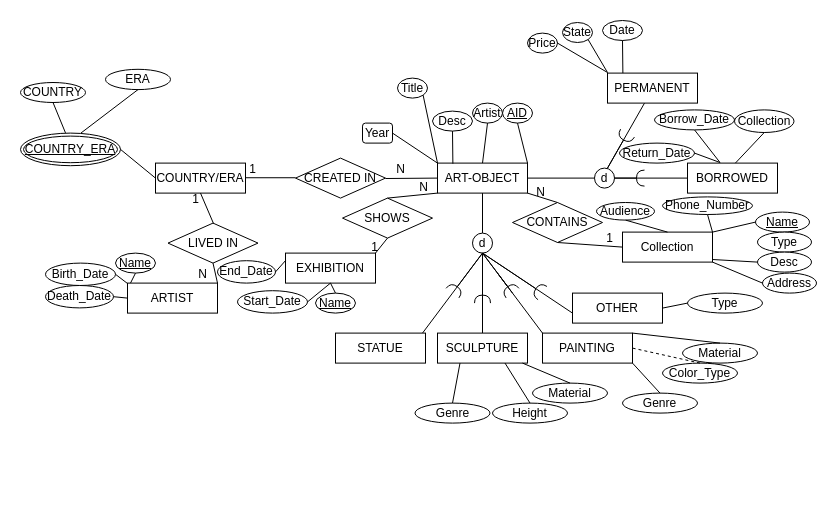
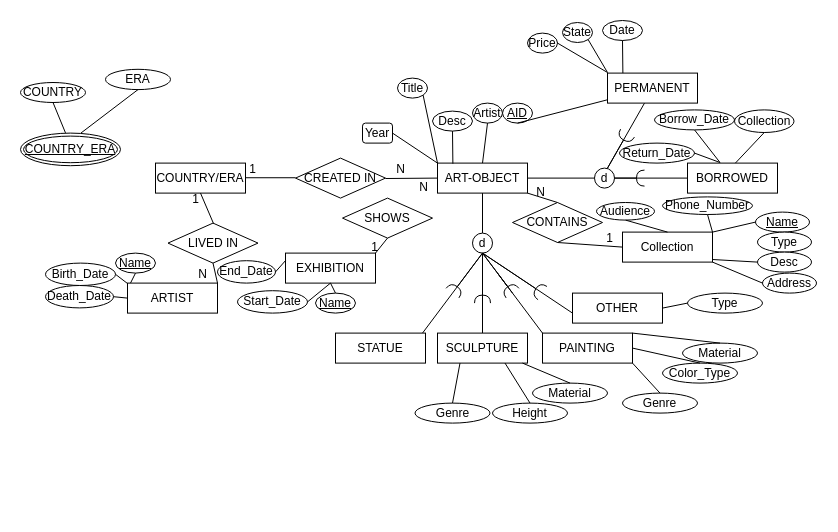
edge "AID" -- "ART-OBJECT": now "AID" -- "PERMANENT"
edge "COUNTRY_ERA" -- "COUNTRY/ERA": removed
edge "ART-OBJECT" -- "SHOWS": removed
edge "PAINTING" -- "Color_Type": style dashed -> solid
